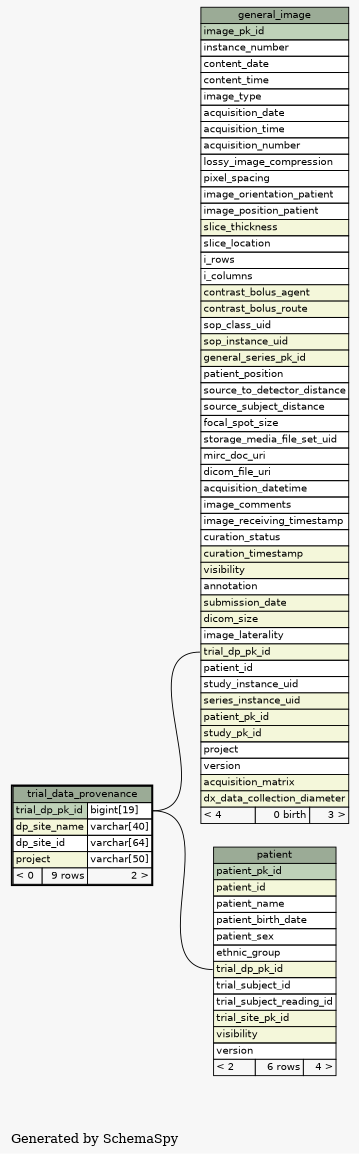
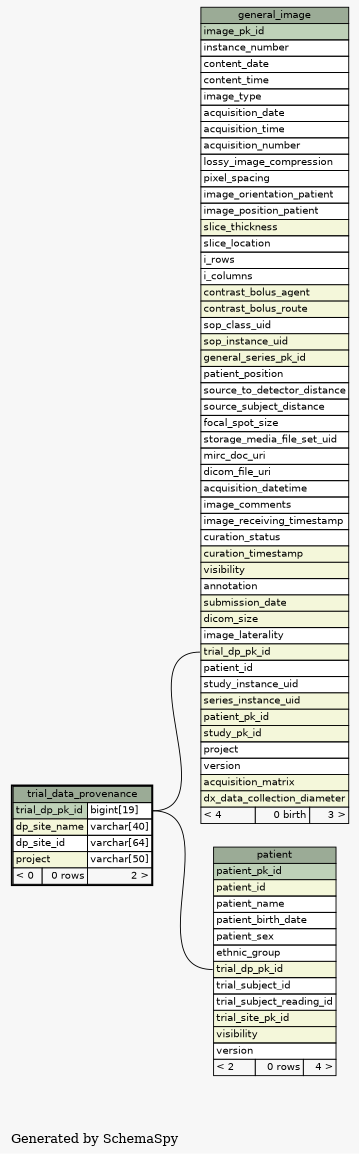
node "trial_data_provenance": text "9 rows" -> "0 rows"
node "patient": text "6 rows" -> "0 rows"
